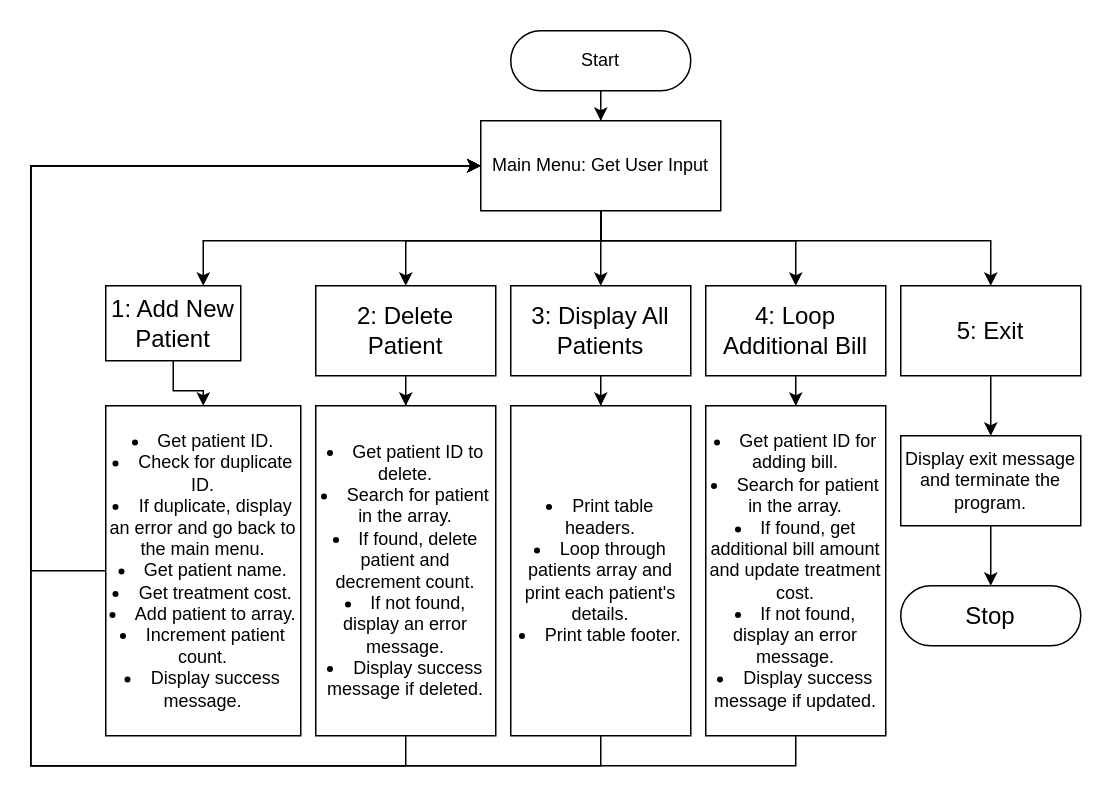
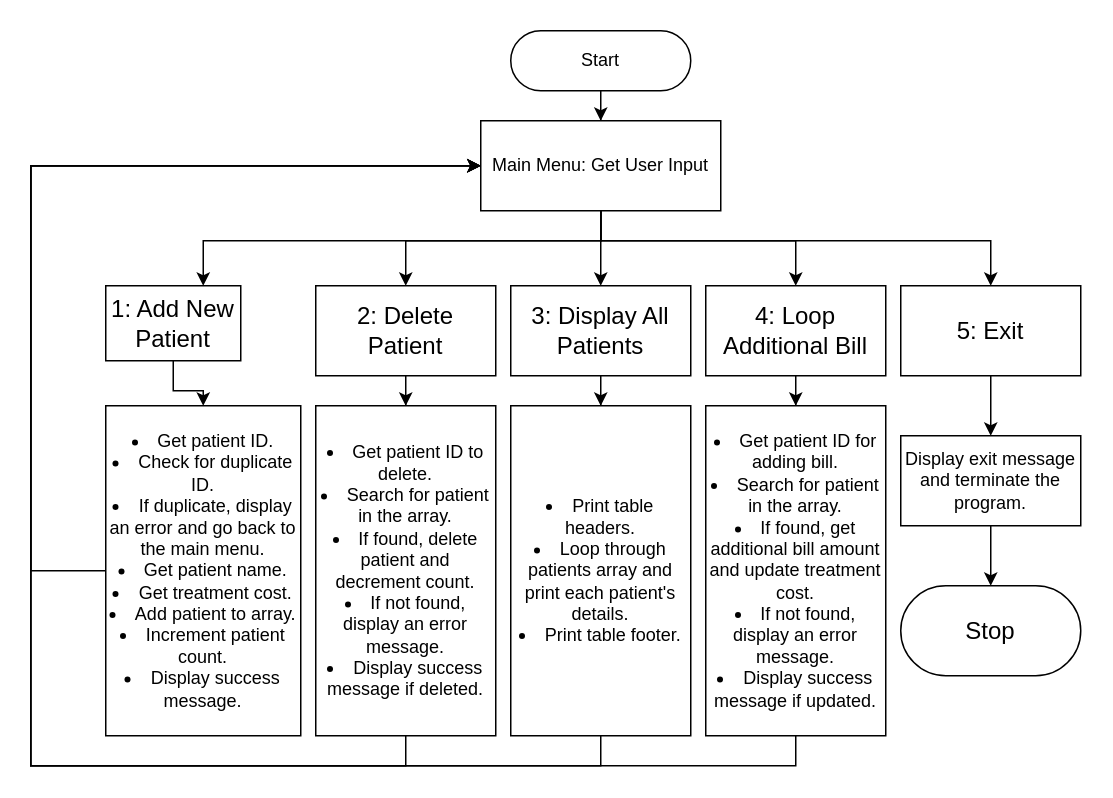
node "Stop": size 180x60 -> 180x90
